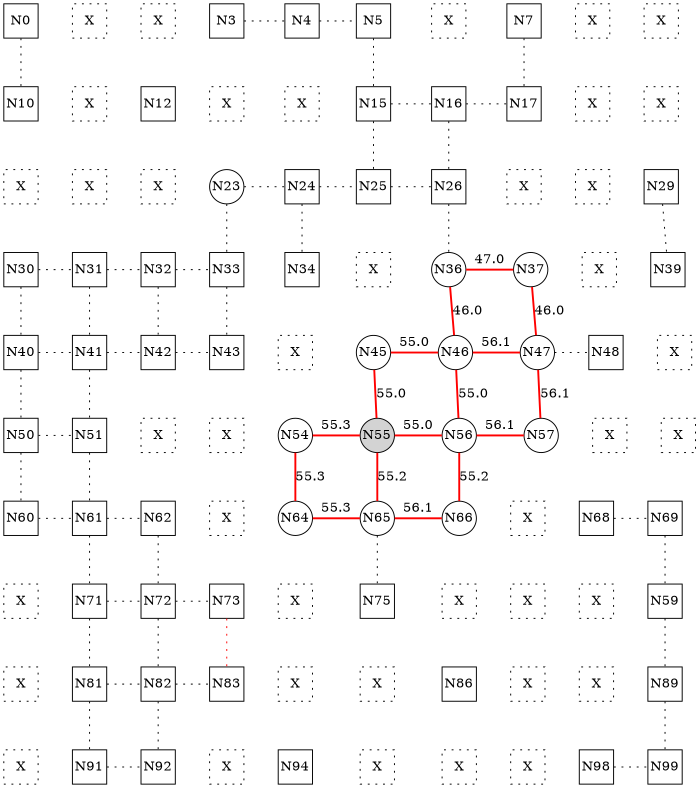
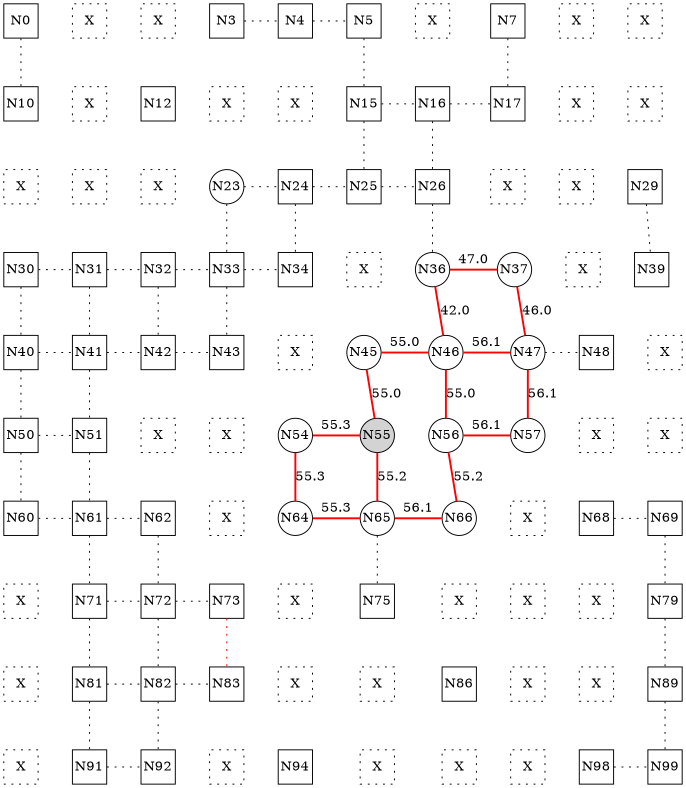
edge "N33" -- "N34": added
edge "N36" -- "N46": label "46.0" -> "42.0"
edge "N55" -- "N56": removed, label "55.0"
node "N59": label "N59" -> "N79"
